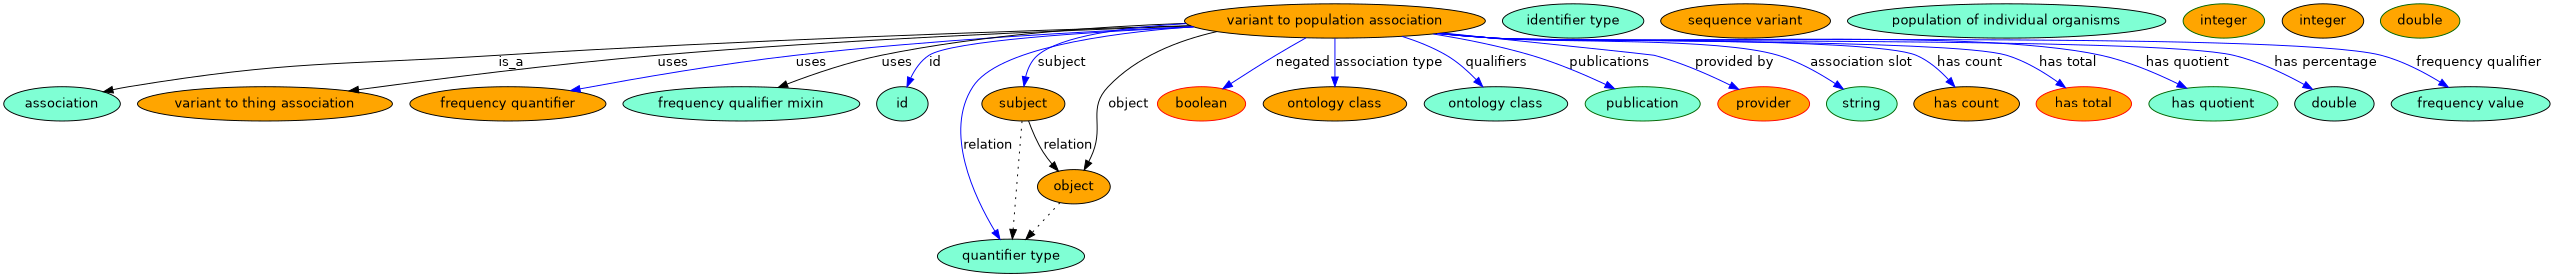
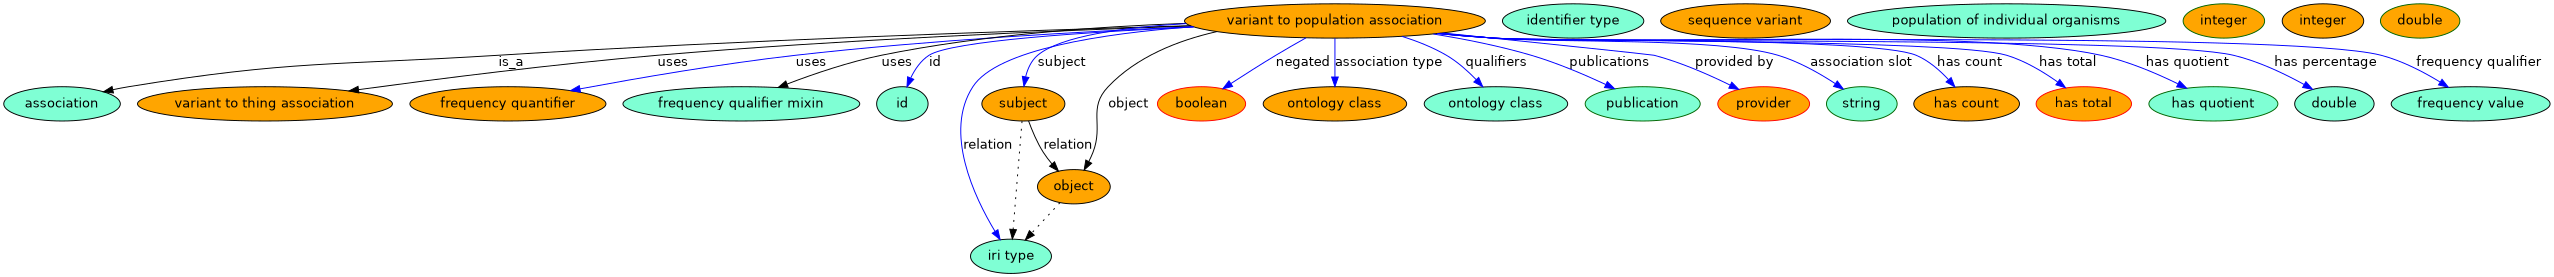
node "quantifier type": label "quantifier type" -> "iri type"
